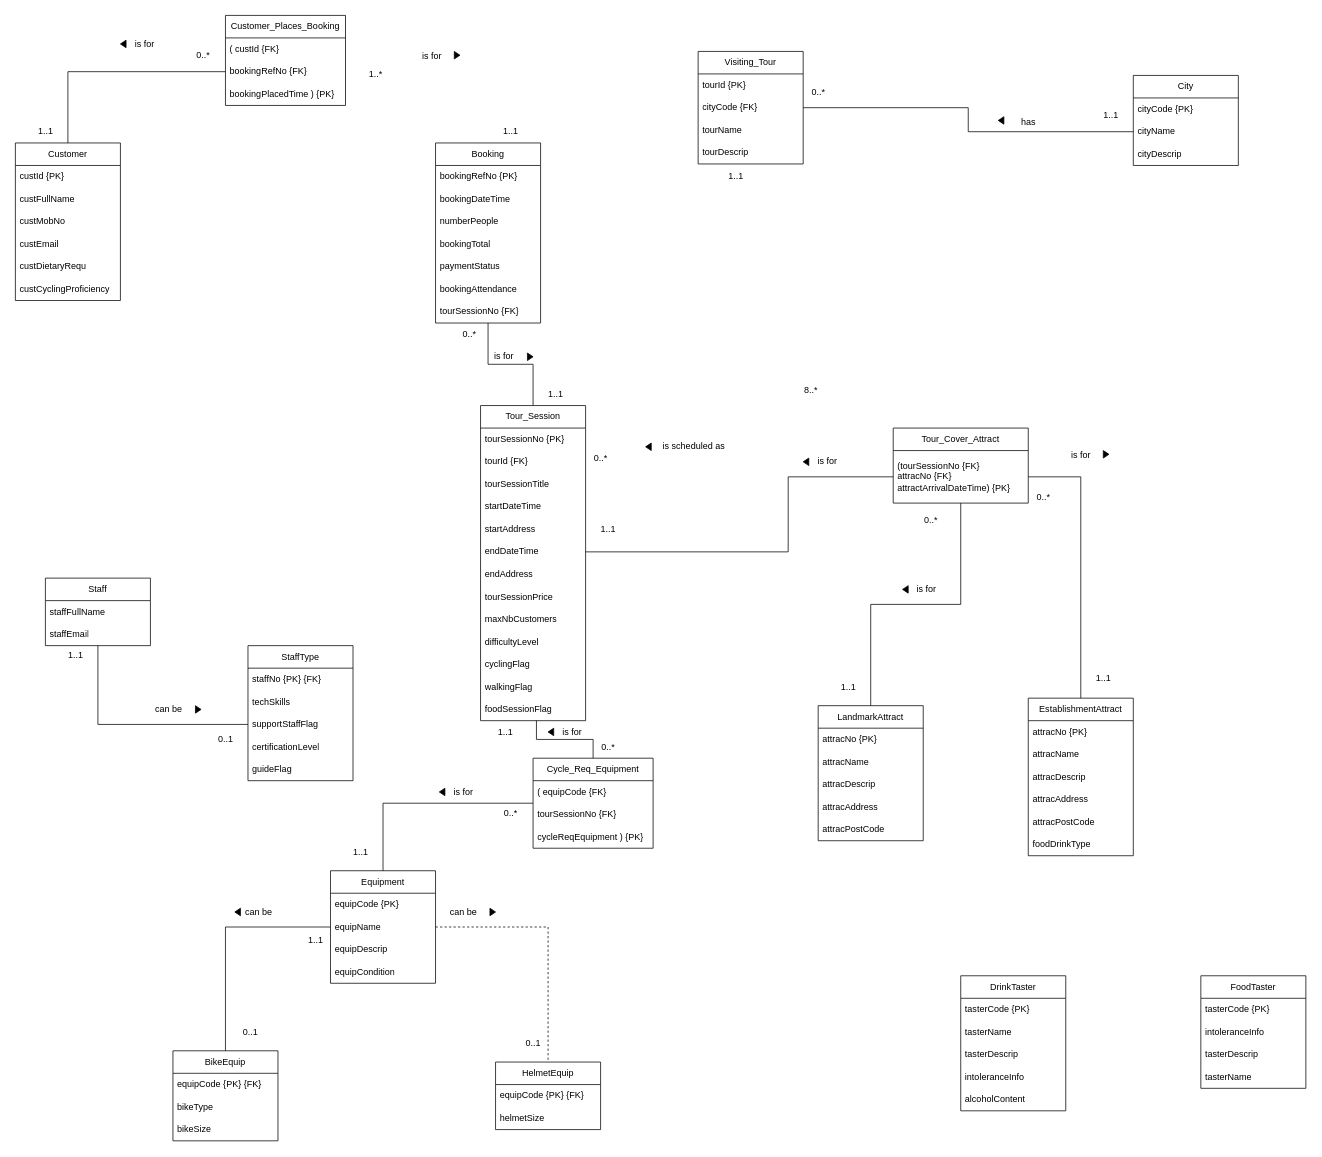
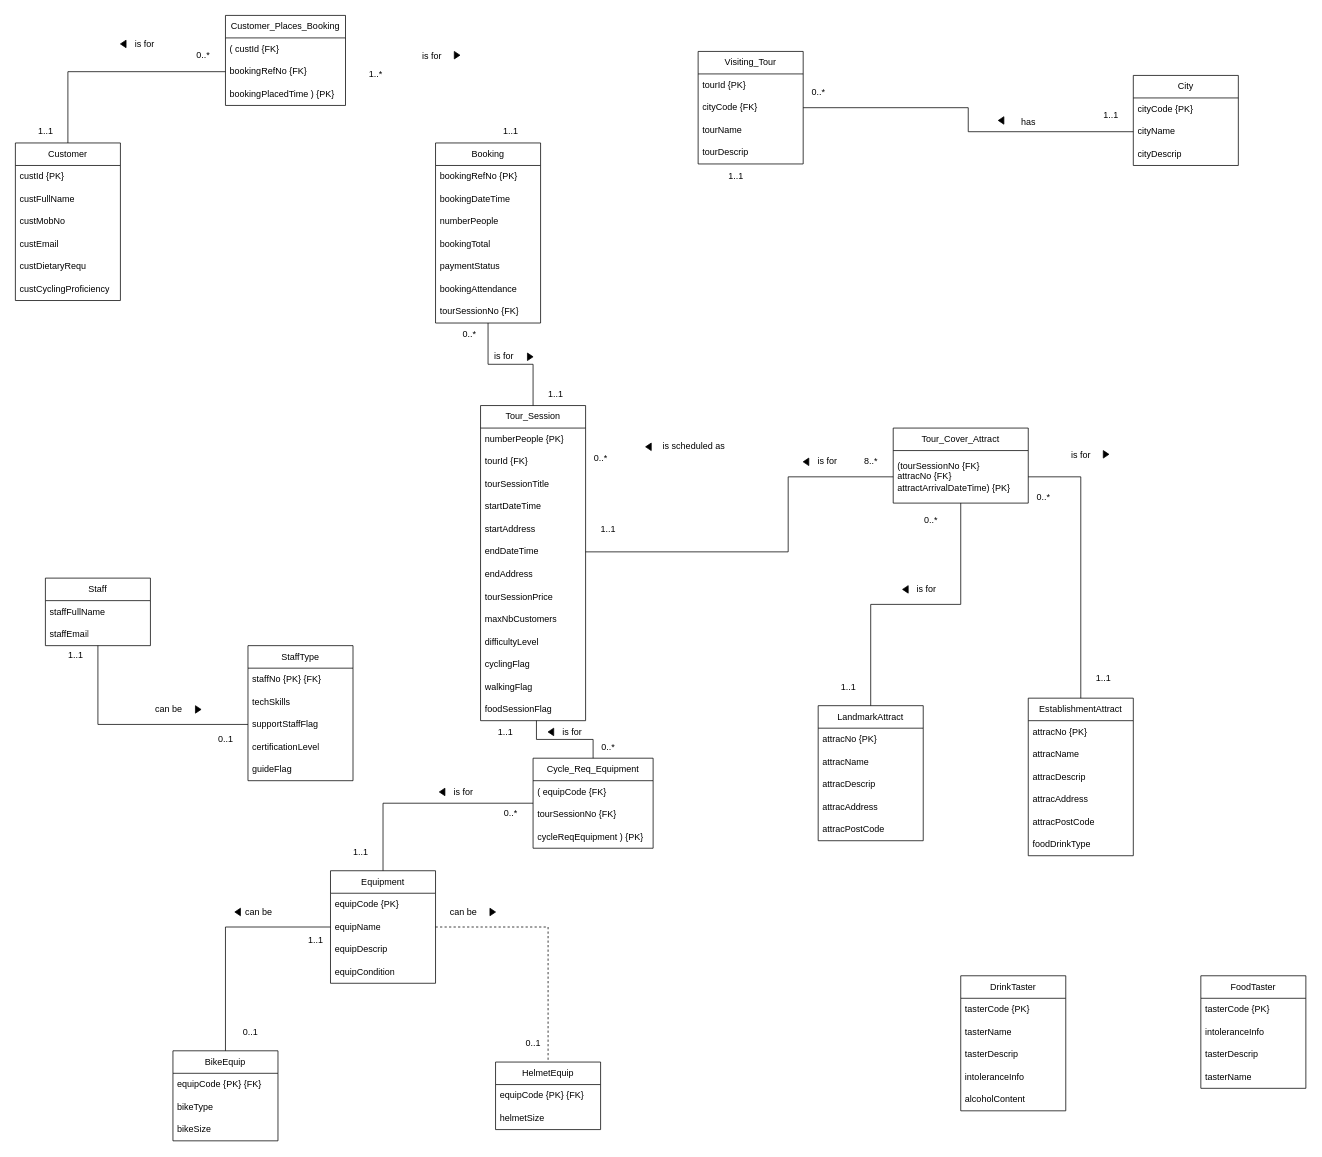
node "8..*": moved (810, 390) -> (870, 462)
node "tourSessionNo {PK}": label "tourSessionNo {PK}" -> "numberPeople {PK}"
